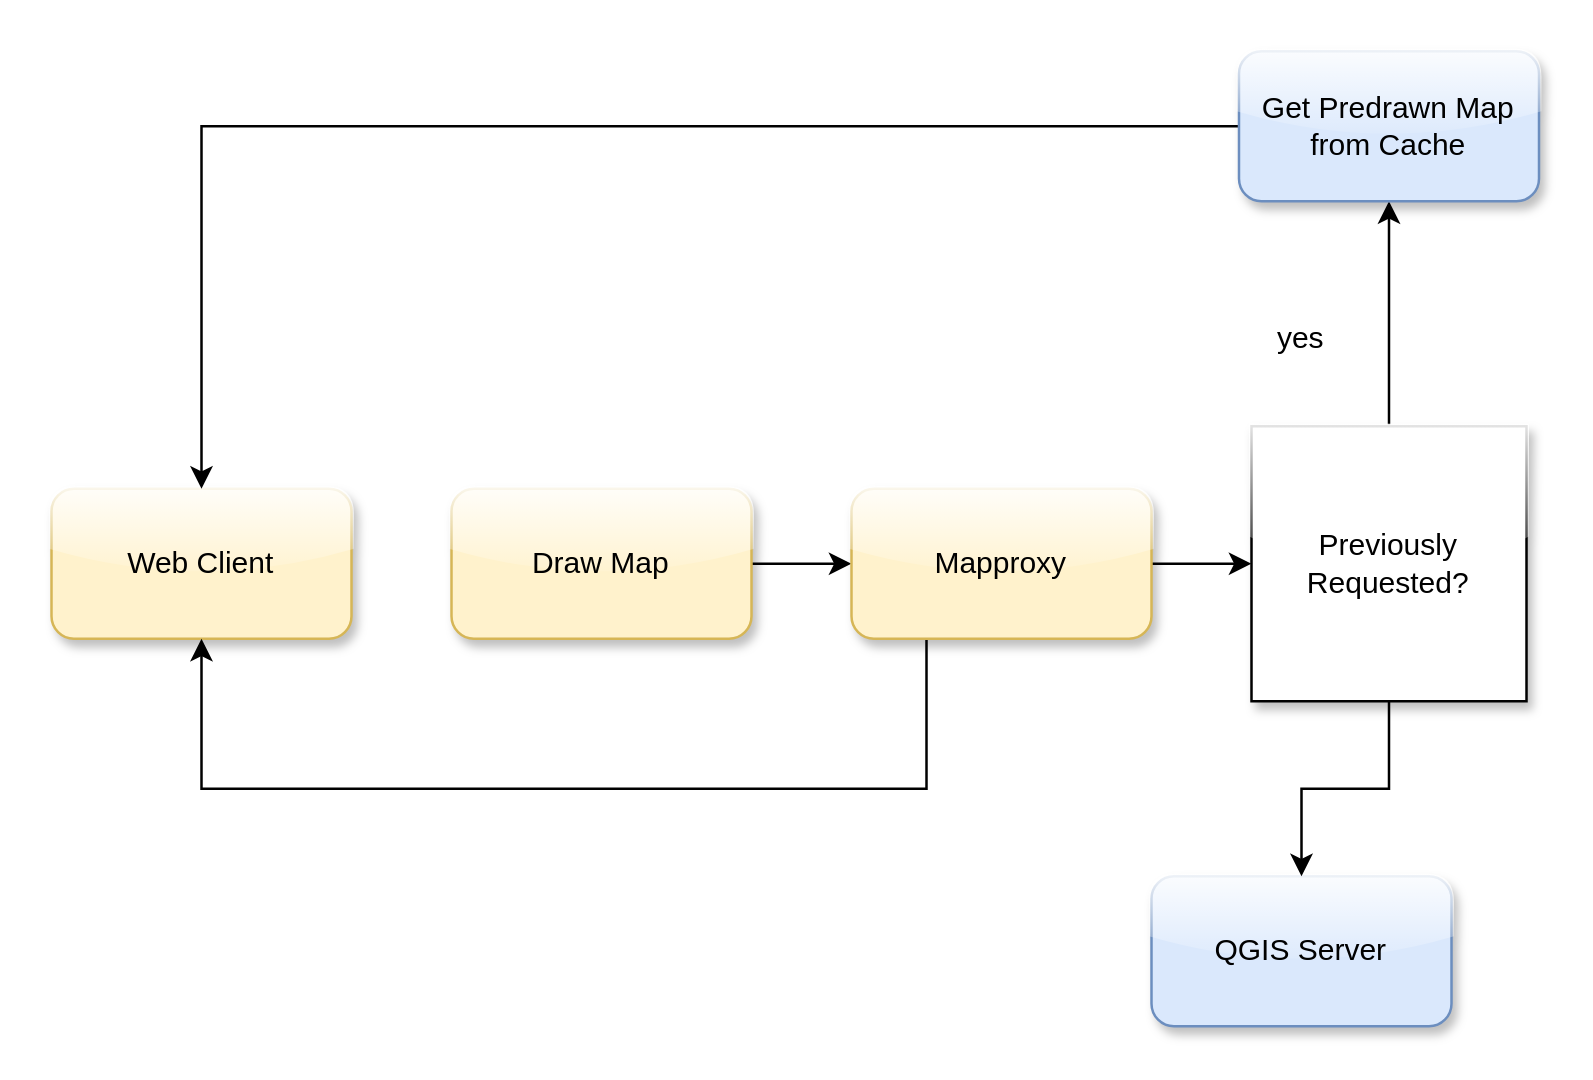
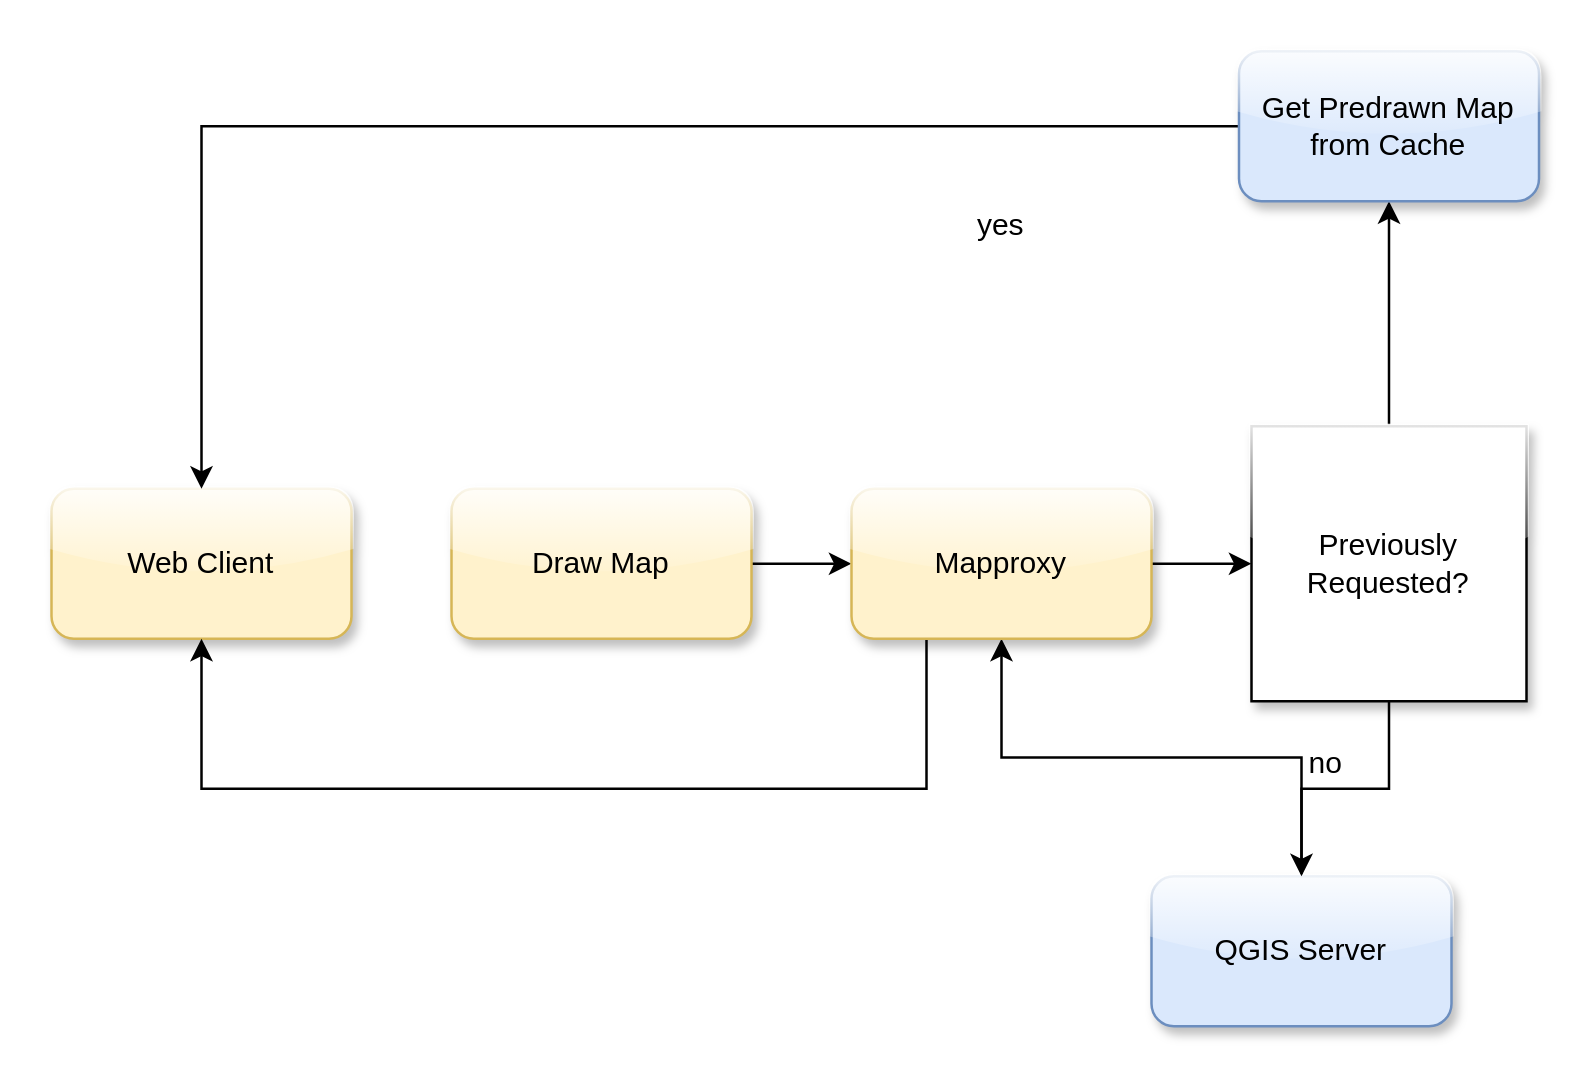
node "yes": moved (1301, 339) -> (1001, 226)
edge "QGIS Server" -> "Mapproxy": added
node "no": added
